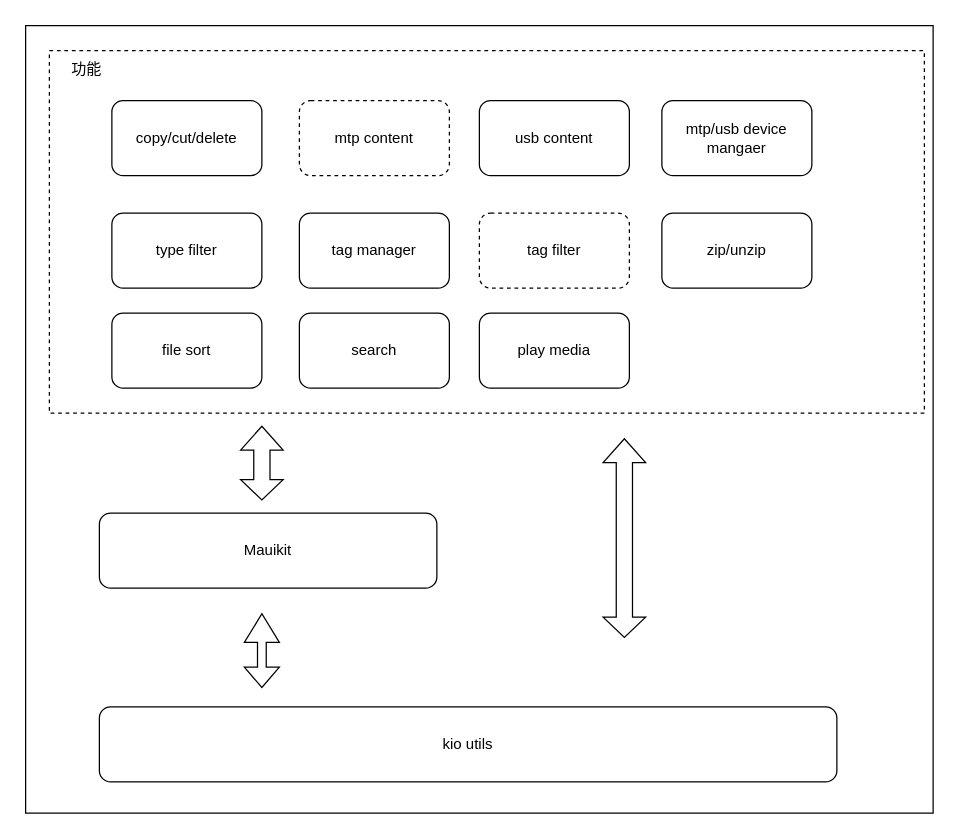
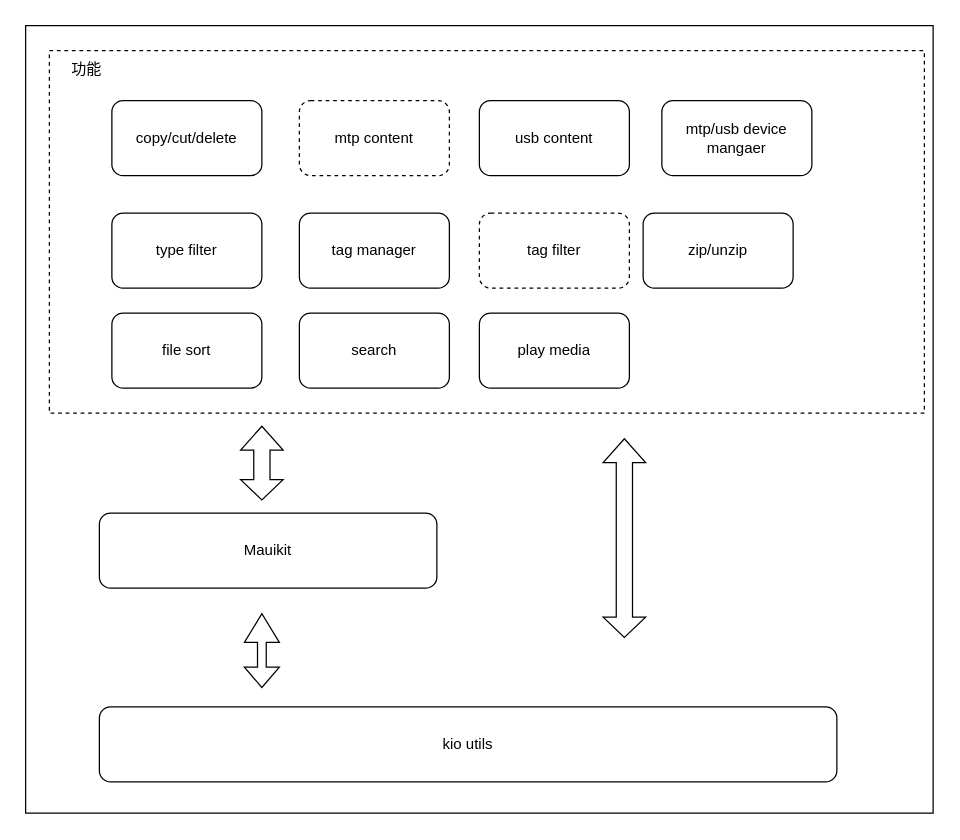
node "zip/unzip": moved (737, 251) -> (718, 251)
